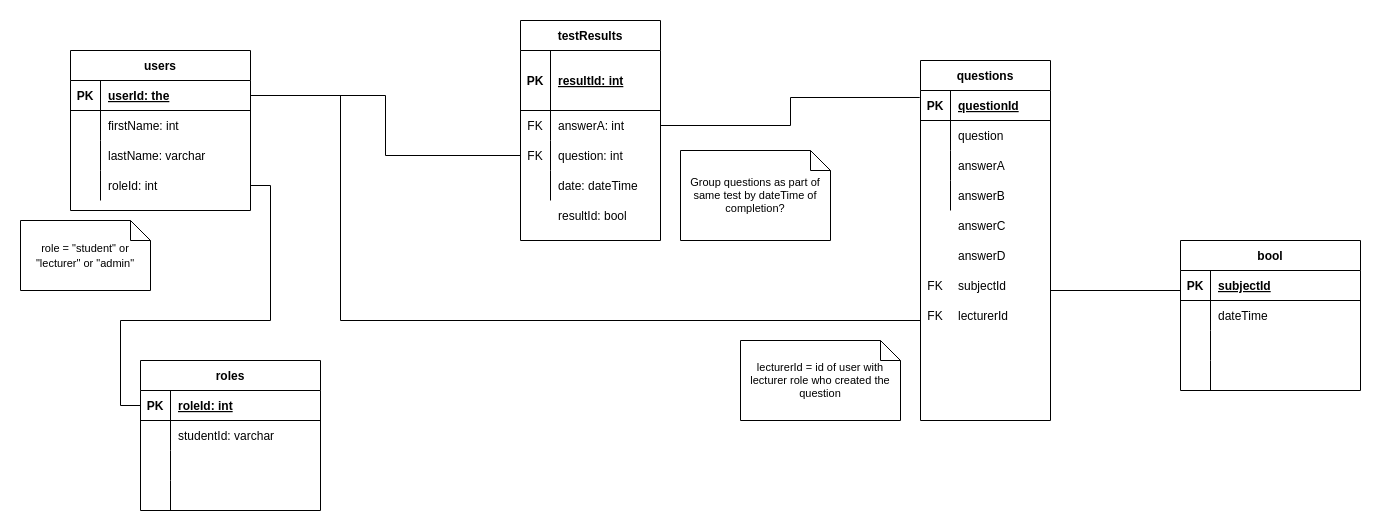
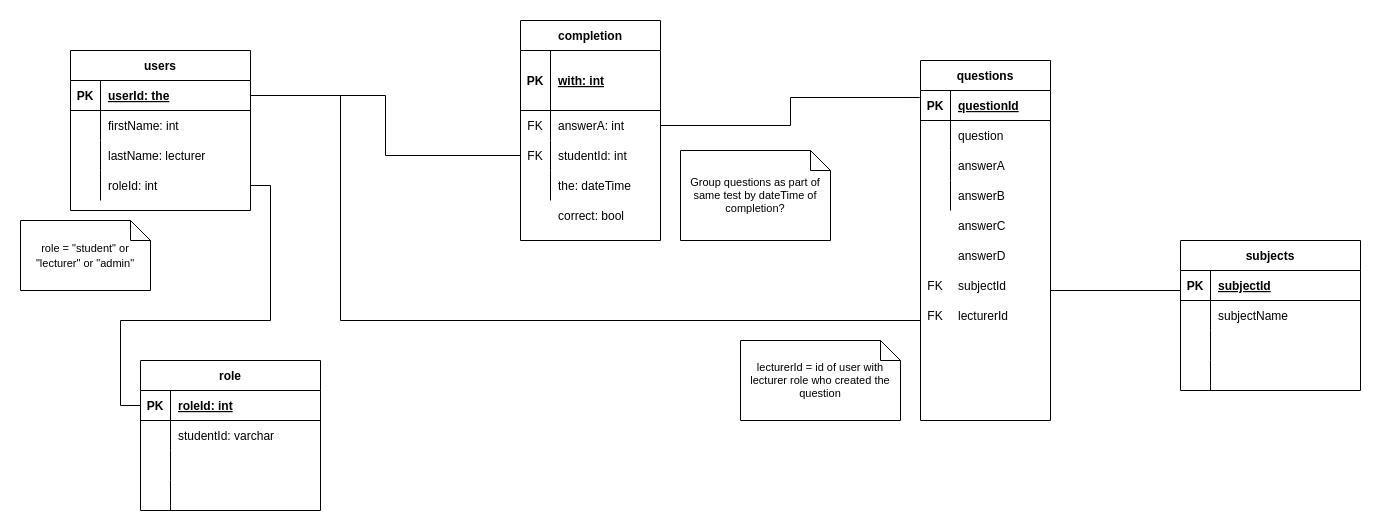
node "testResults": label "testResults" -> "completion"
node "resultId: int": label "resultId: int" -> "with: int"
node "lastName: varchar": label "lastName: varchar" -> "lastName: lecturer"
node "question: int": label "question: int" -> "studentId: int"
node "date: dateTime": label "date: dateTime" -> "the: dateTime"
node "resultId: bool": label "resultId: bool" -> "correct: bool"
node "bool": label "bool" -> "subjects"
node "dateTime": label "dateTime" -> "subjectName"
node "roles": label "roles" -> "role"
